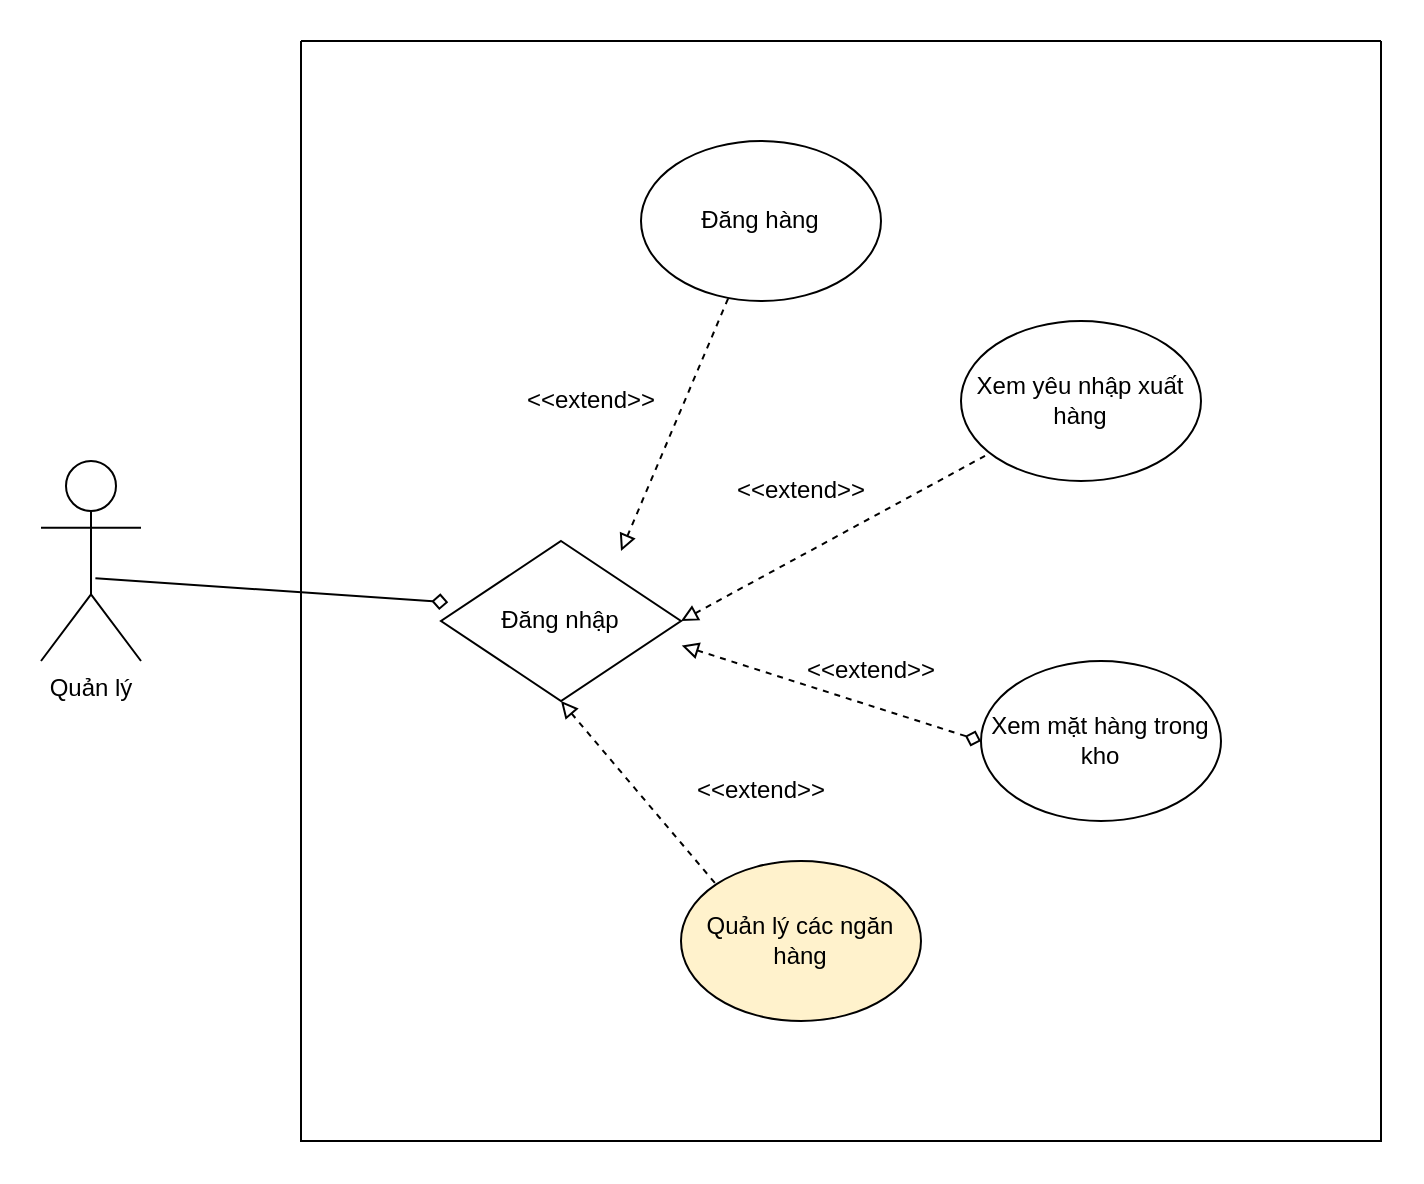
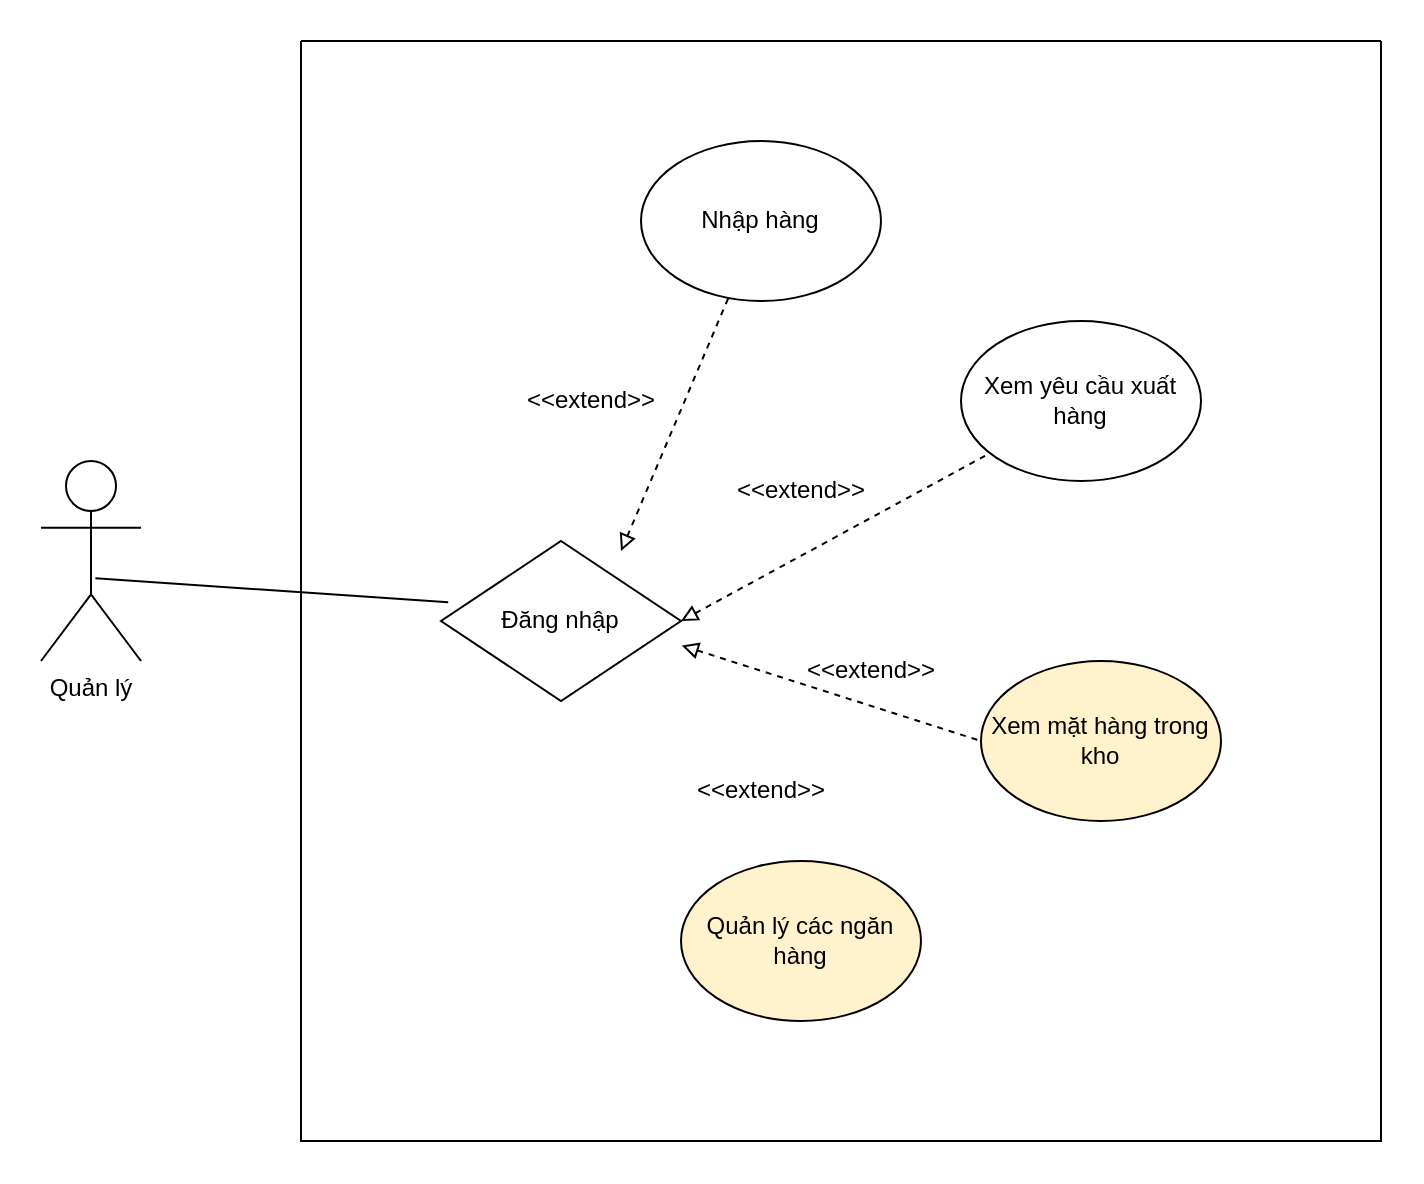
node "Đăng hàng": label "Đăng hàng" -> "Nhập hàng"
node "Xem yêu nhập xuất hàng": label "Xem yêu nhập xuất hàng" -> "Xem yêu cầu xuất hàng"
edge "Quản lý" -> "Đăng nhập": arrowhead diamond -> none
edge "Đăng nhập" -- "Xem mặt hàng trong kho": arrowhead diamond -> none
node "Xem mặt hàng trong kho": fillcolor #ffffff -> #fff2cc
edge "Quản lý các ngăn hàng" -> "Đăng nhập": removed
